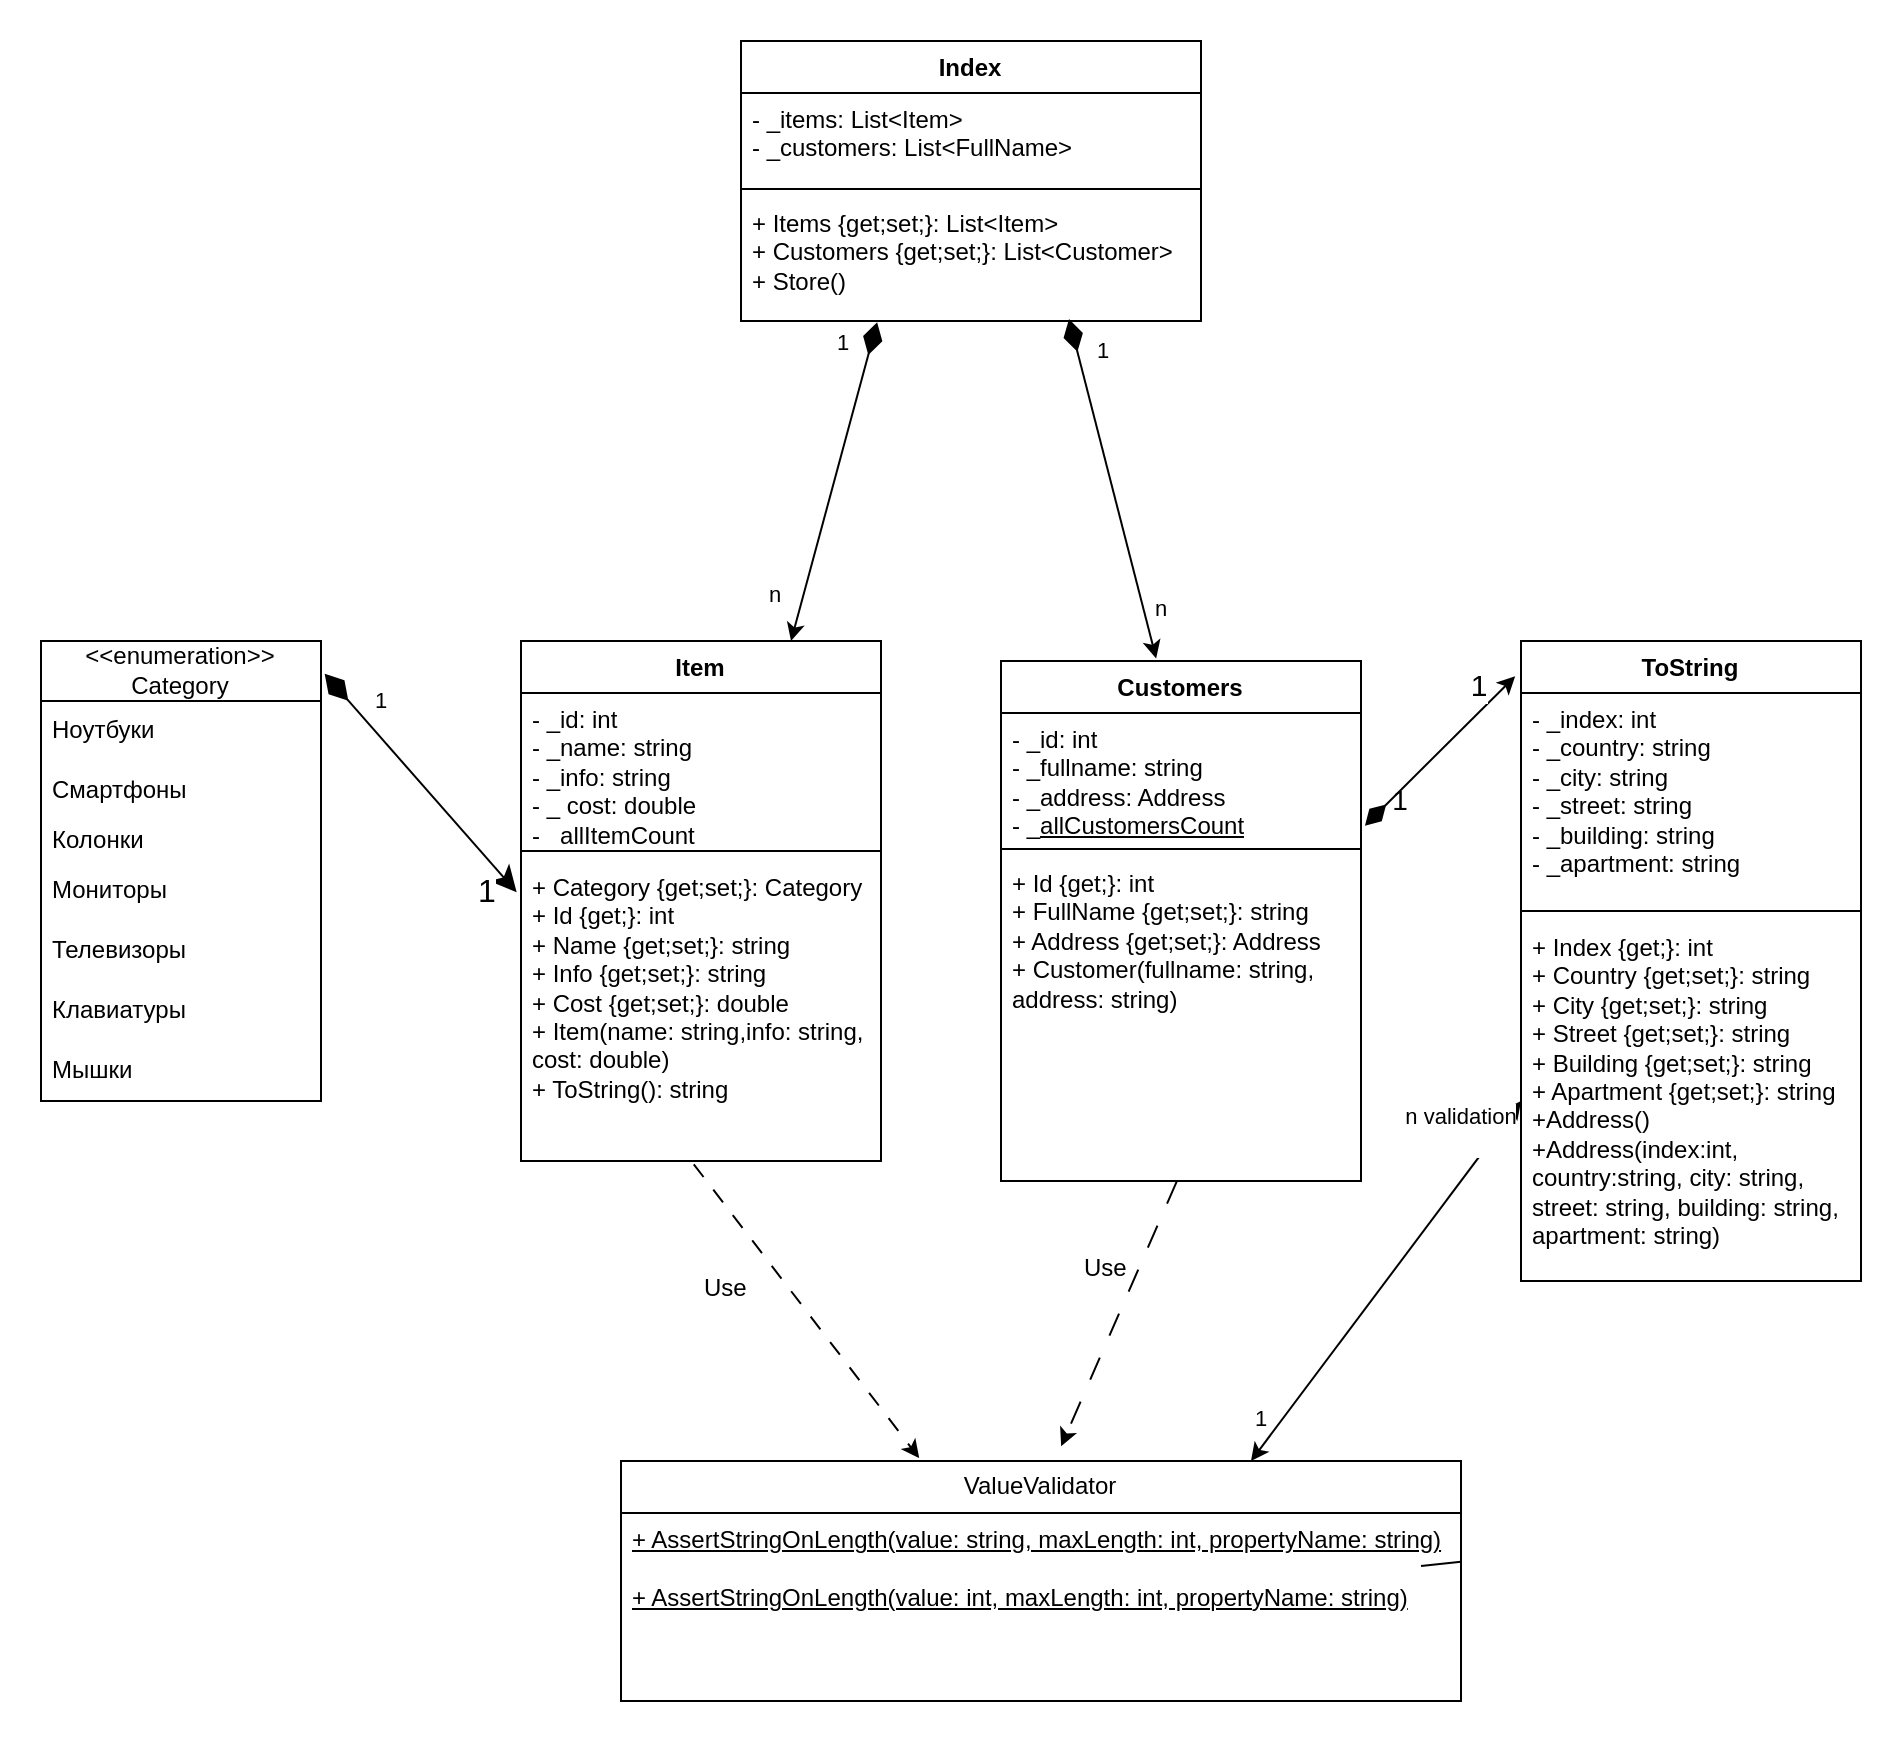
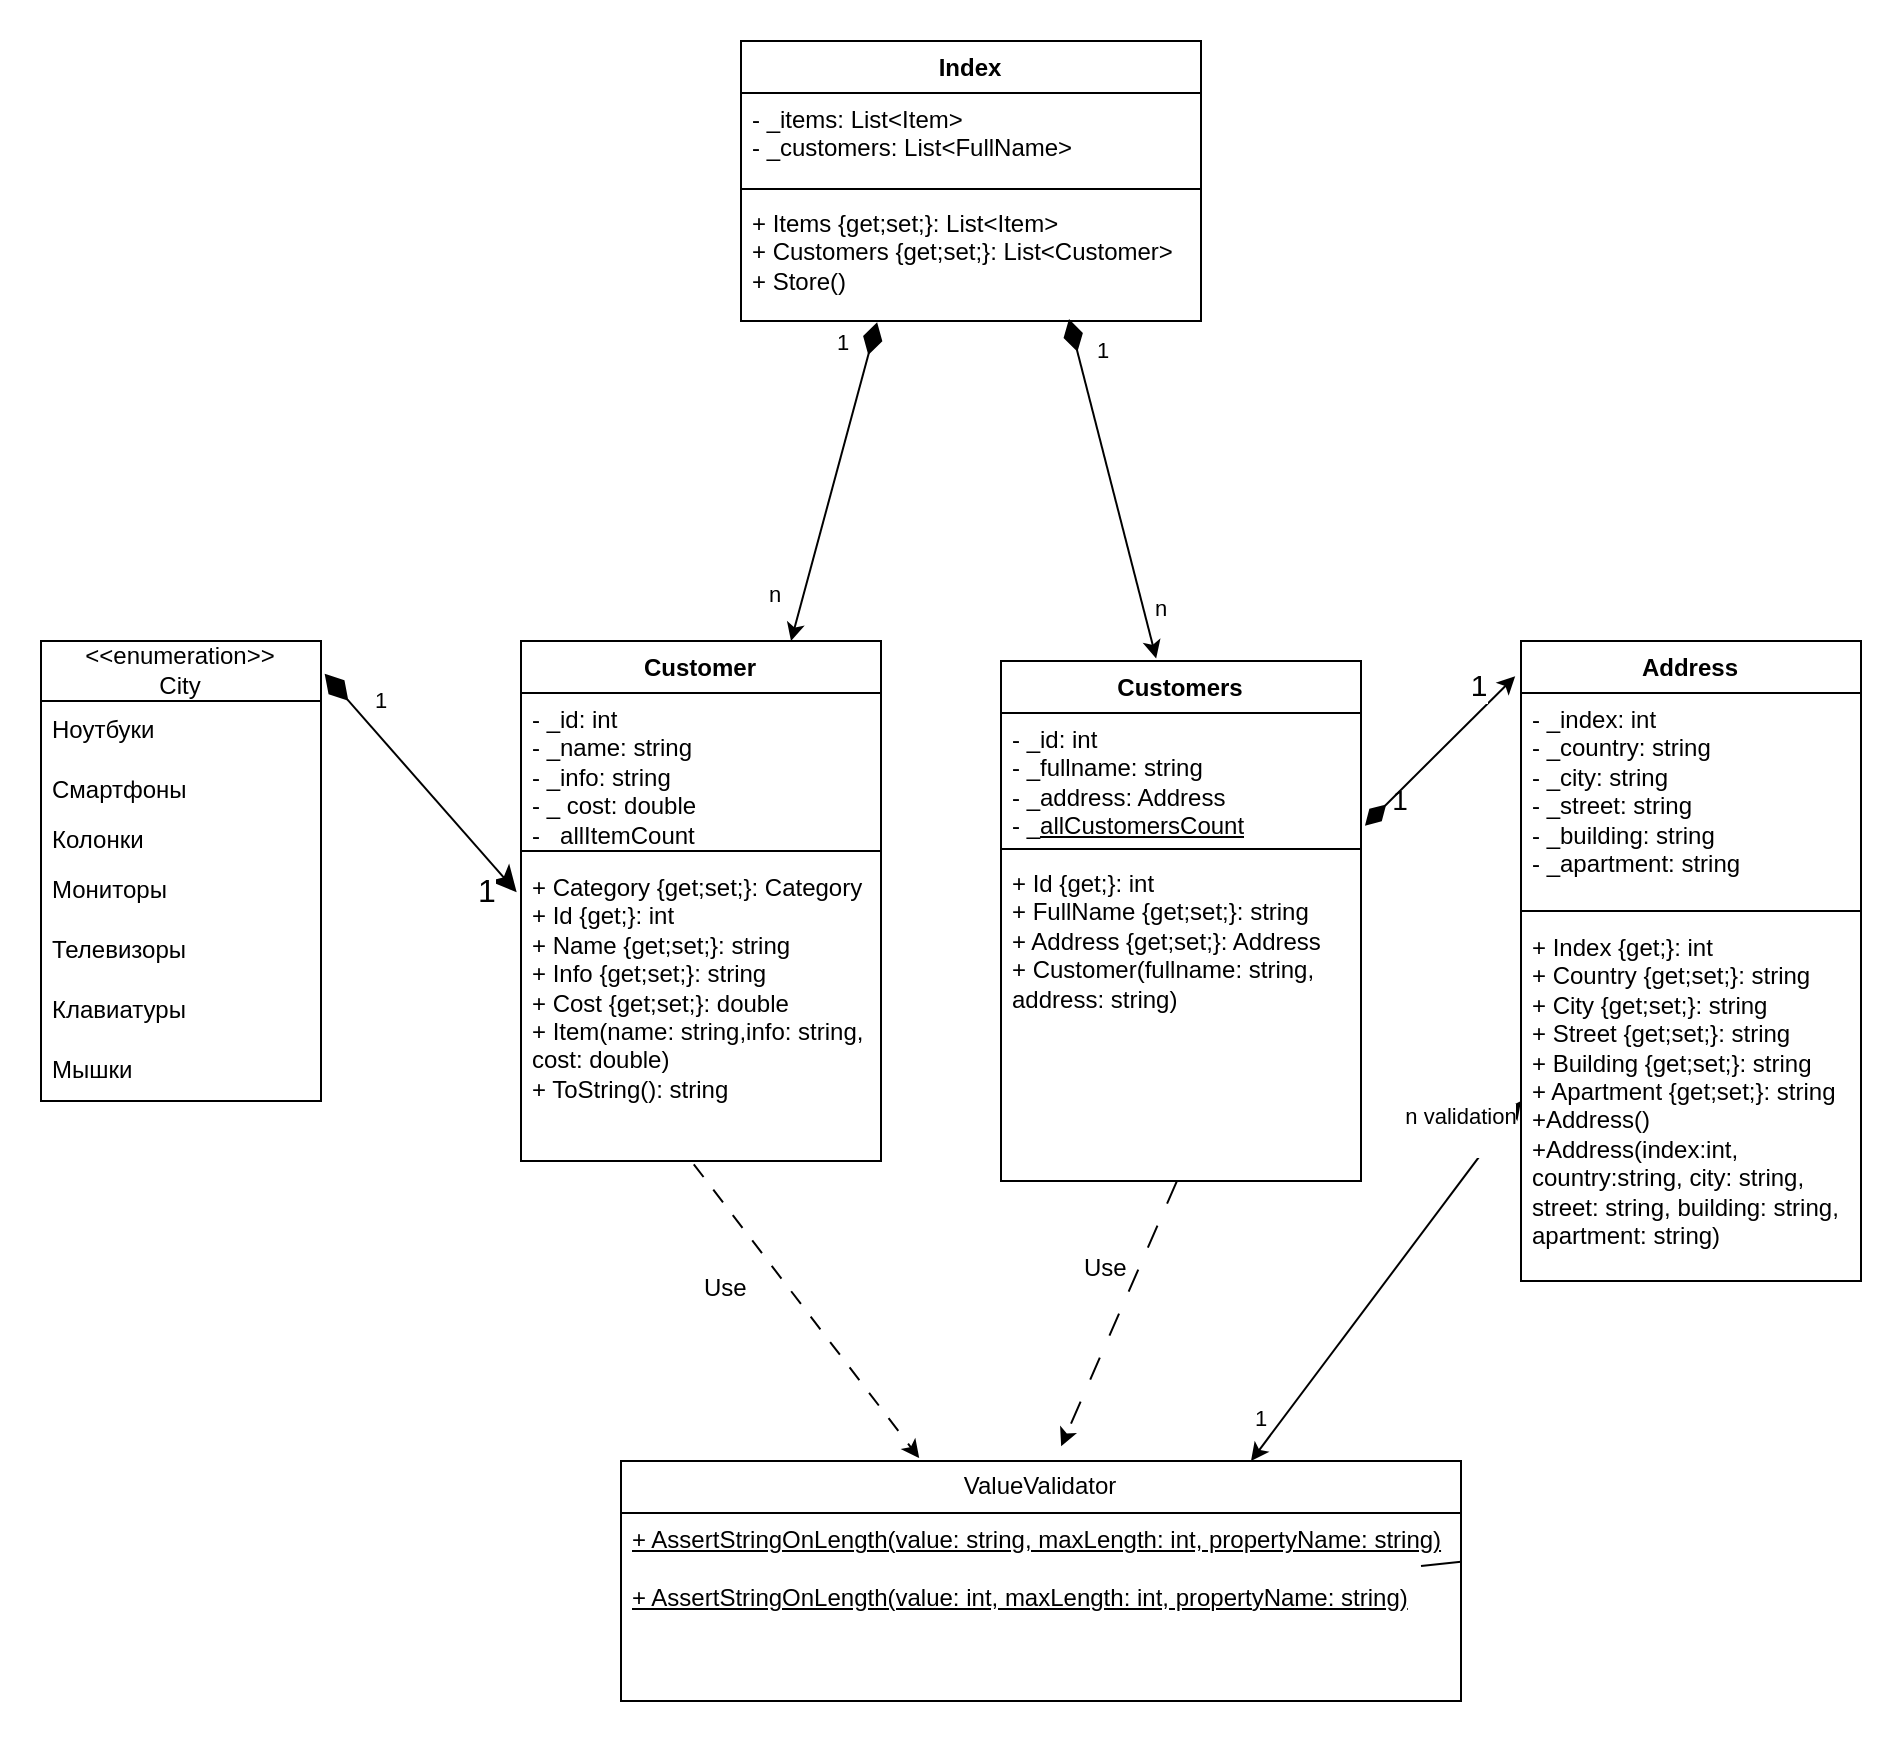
node "Item": label "Item" -> "Customer"
node "ToString": label "ToString" -> "Address"
node "<<enumeration>> Category": label "<<enumeration>> Category" -> "<<enumeration>> City"
